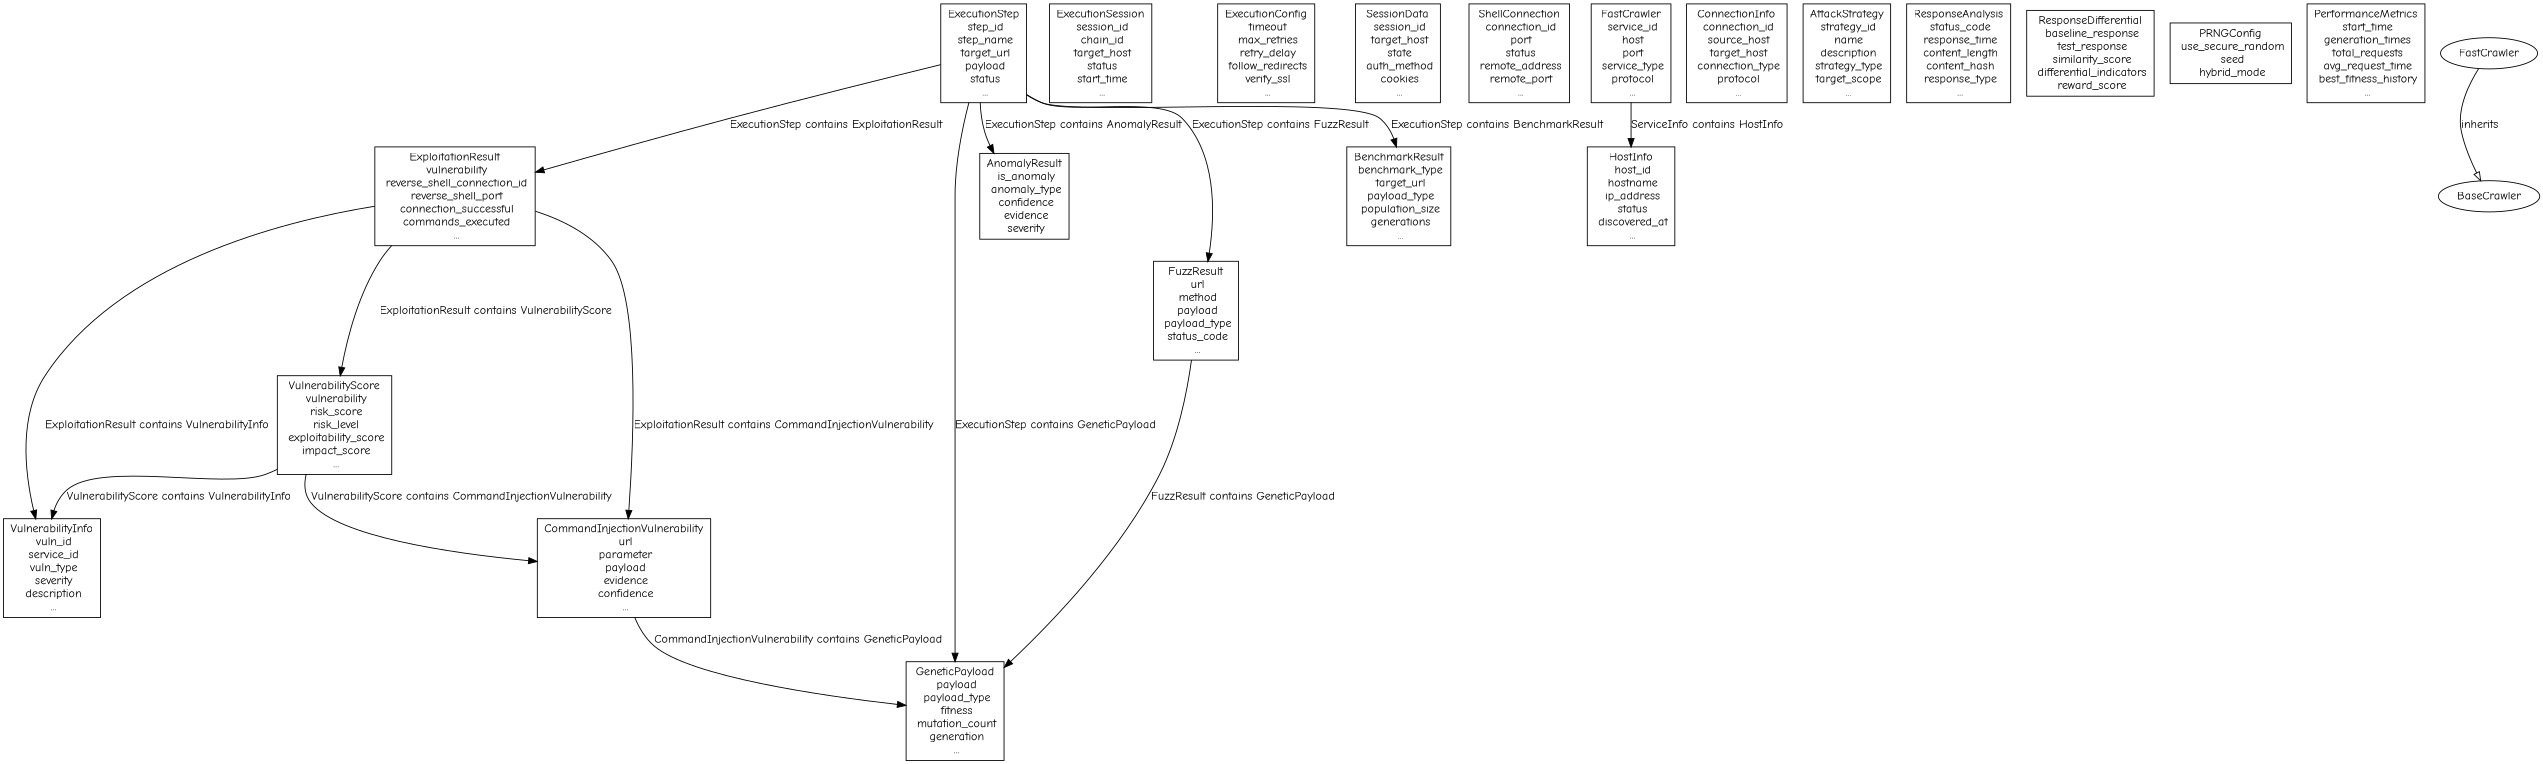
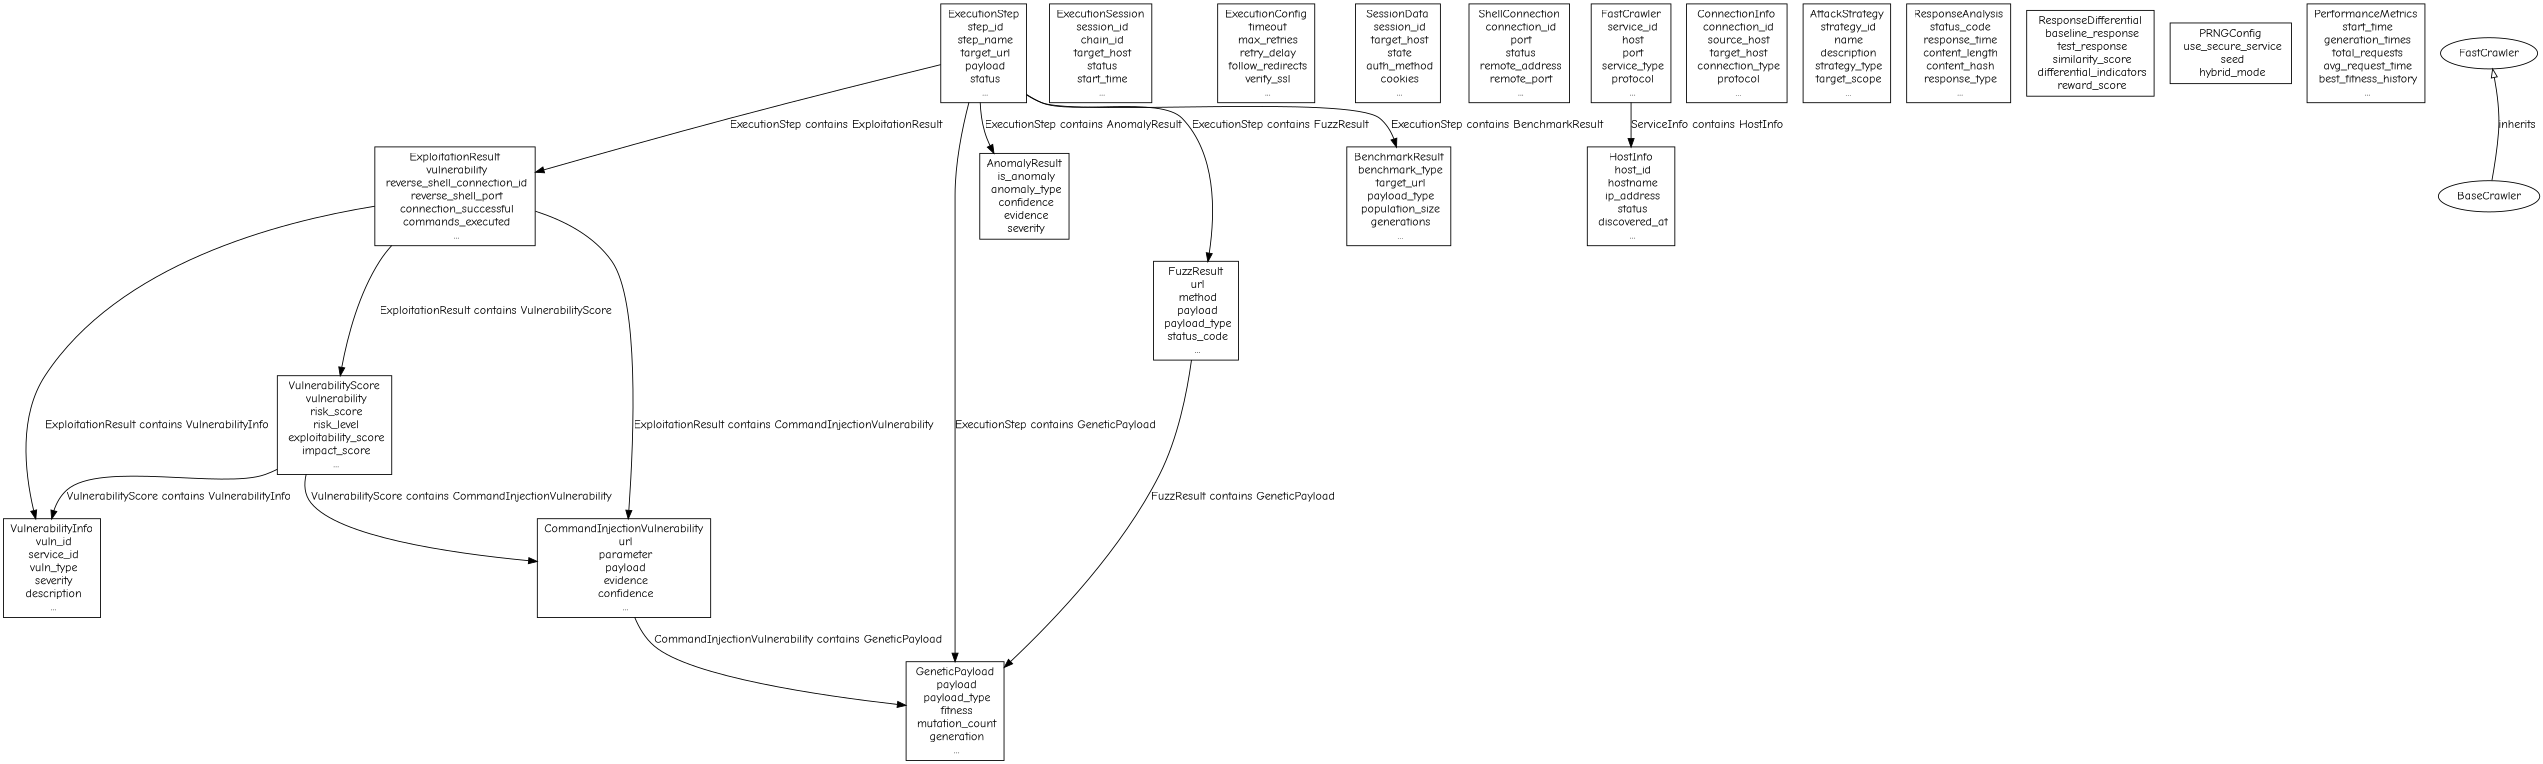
node "PRNGConfig use_secure_random seed hybrid_mode": label "PRNGConfig use_secure_random seed hybrid_mode" -> "PRNGConfig use_secure_service seed hybrid_mode"
edge "FastCrawler" -> "BaseCrawler": reversed
